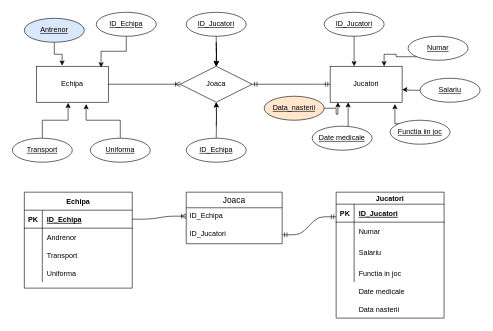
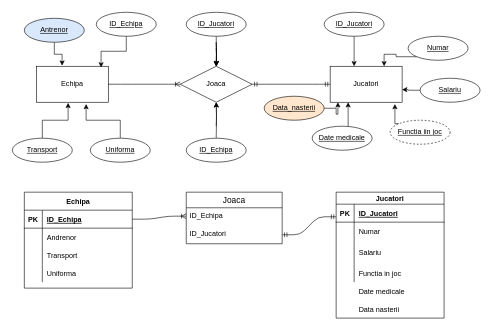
node "Functia iin joc": style solid -> dashed
